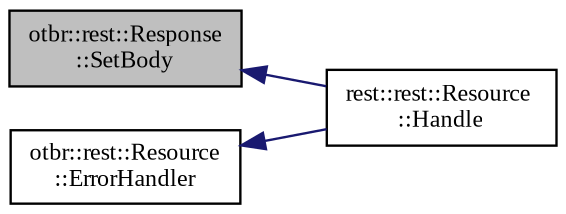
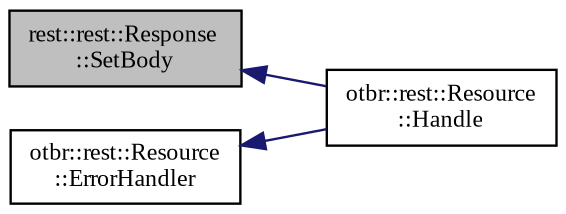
node "otbr::rest::Response ::SetBody": label "otbr::rest::Response ::SetBody" -> "rest::rest::Response ::SetBody"
node "rest::rest::Resource ::Handle": label "rest::rest::Resource ::Handle" -> "otbr::rest::Resource ::Handle"
